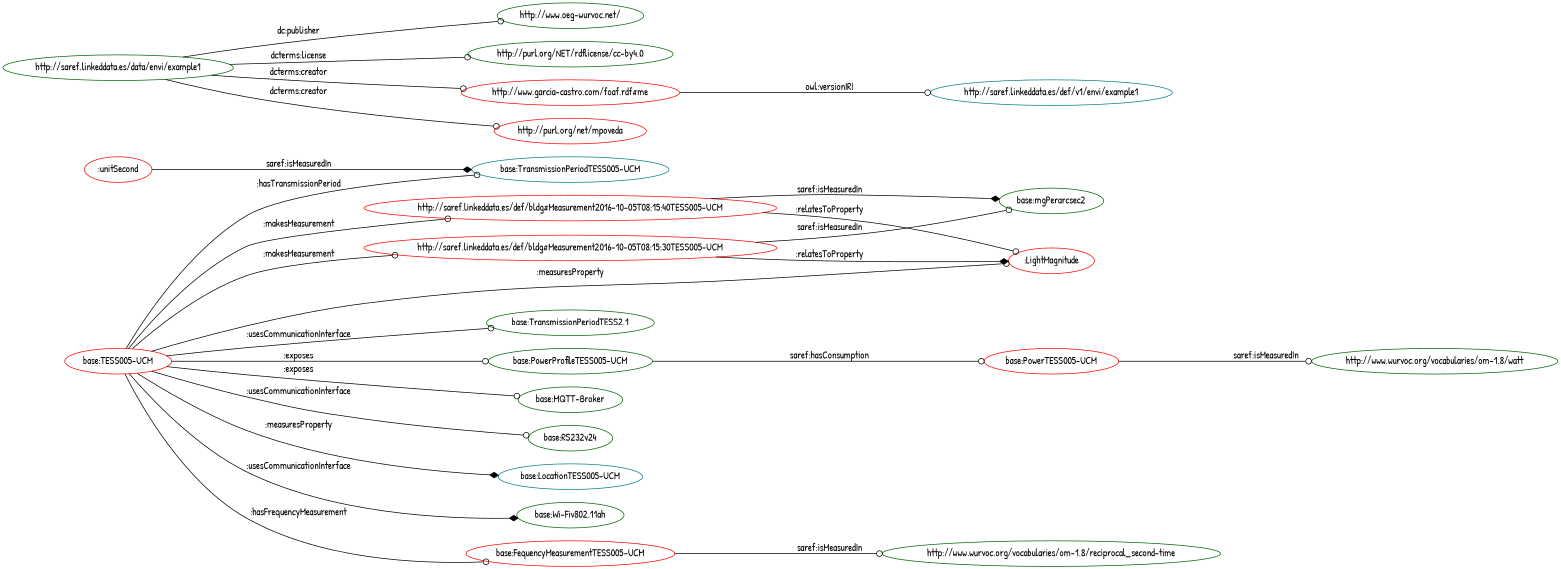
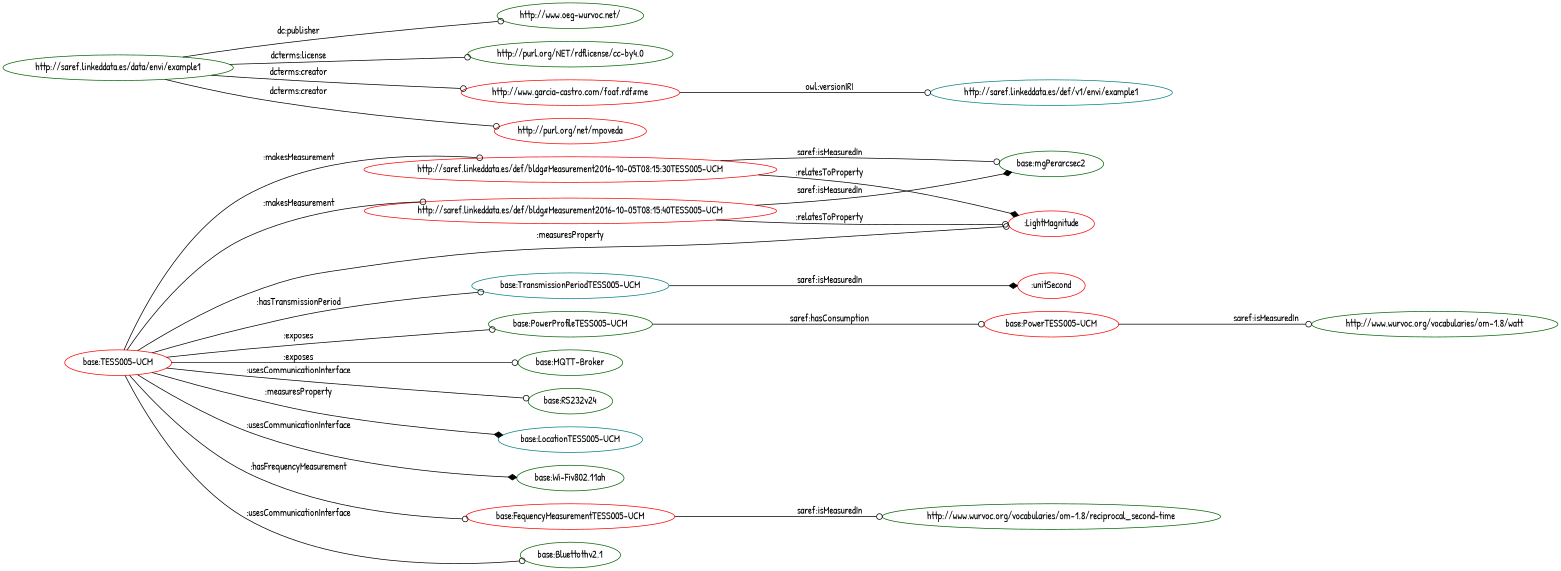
edge ":unitSecond" -> "base:TransmissionPeriodTESS005-UCM": reversed
node "base:TransmissionPeriodTESS2.1": label "base:TransmissionPeriodTESS2.1" -> "base:Bluettothv2.1"
